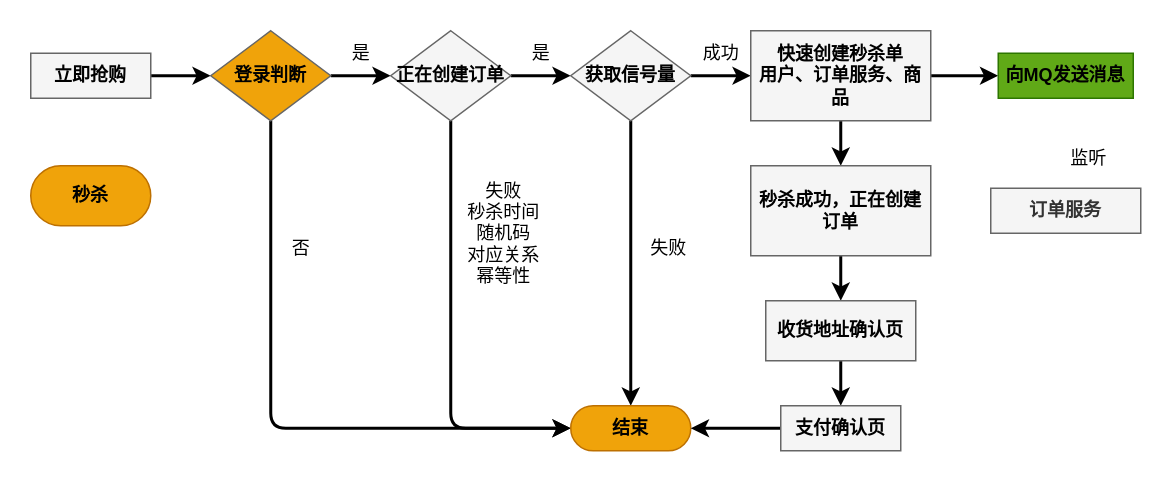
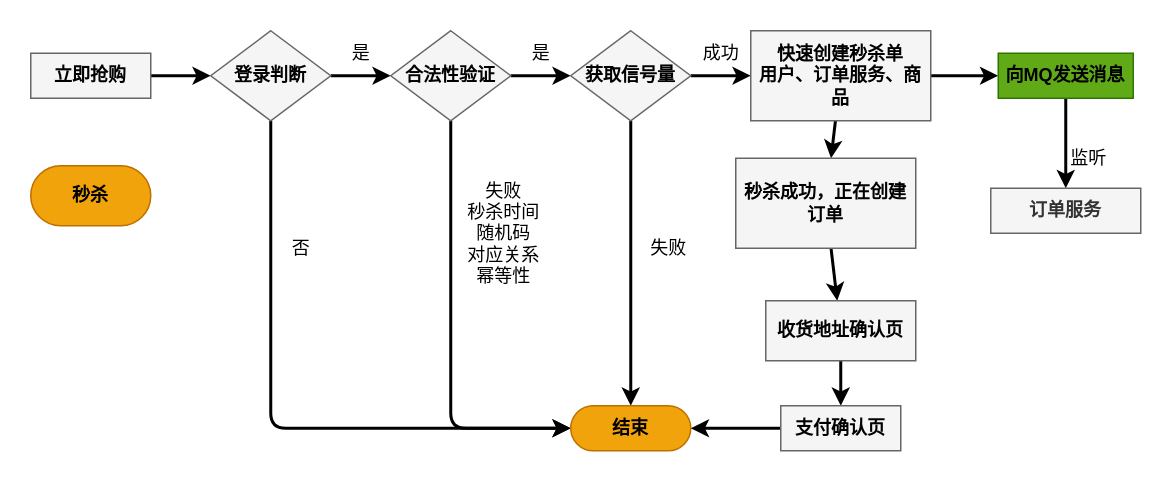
node "登录判断": fillcolor #f0a30a -> #f5f5f5
node "正在创建订单": label "正在创建订单" -> "合法性验证"
edge "向MQ发送消息" -> "订单服务": added
node "秒杀成功，正在创建订单": moved (841, 211) -> (826, 203)
